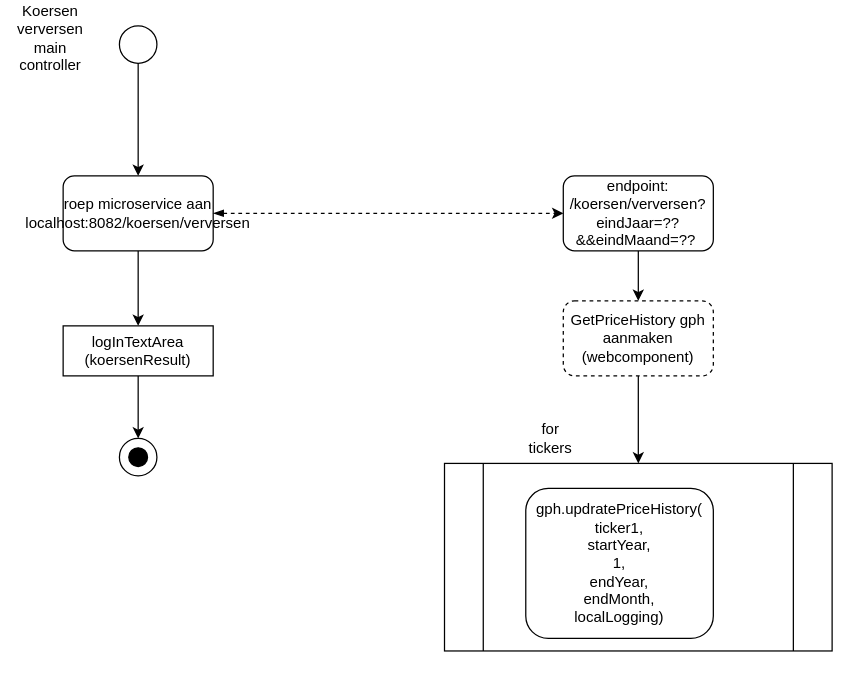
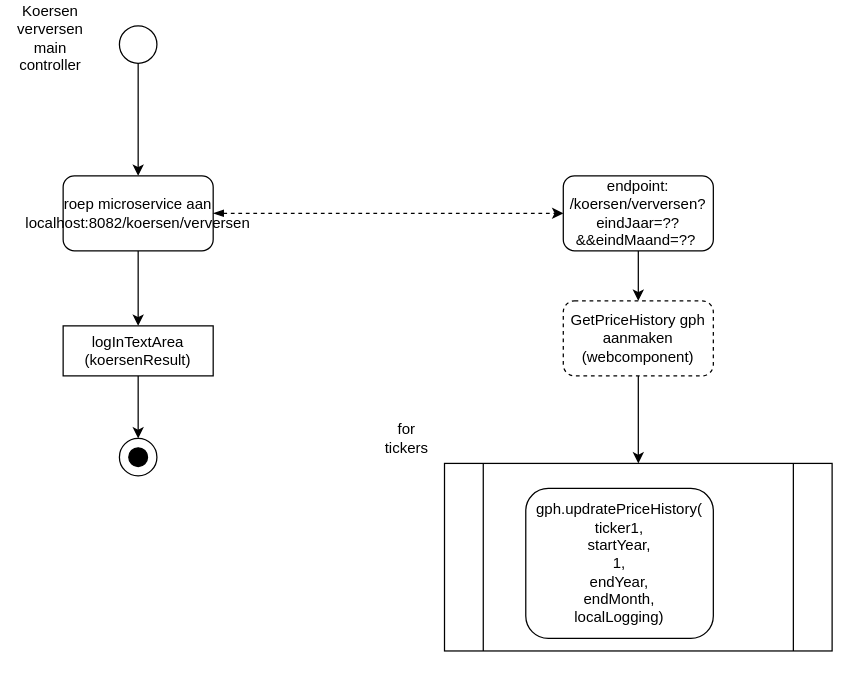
node "for tickers": moved (551, 438) -> (407, 438)
